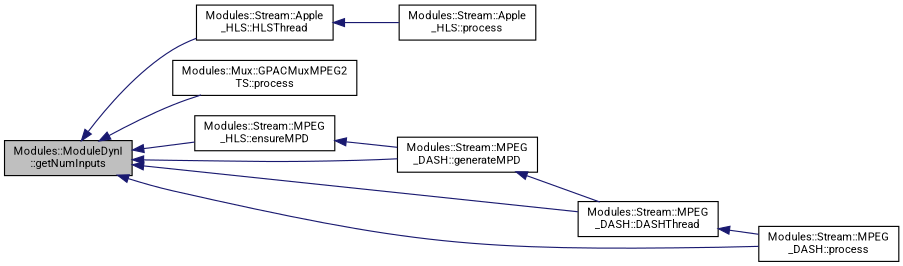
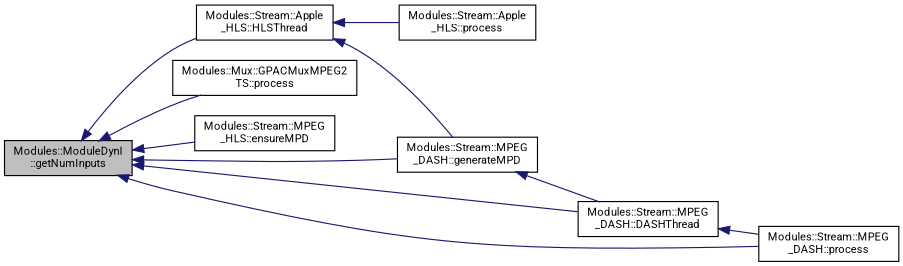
edge "Modules::Stream::MPEG _DASH::generateMPD" -> "Modules::Stream::MPEG _HLS::ensureMPD": now "Modules::Stream::MPEG _DASH::generateMPD" -> "Modules::Stream::Apple _HLS::HLSThread"
